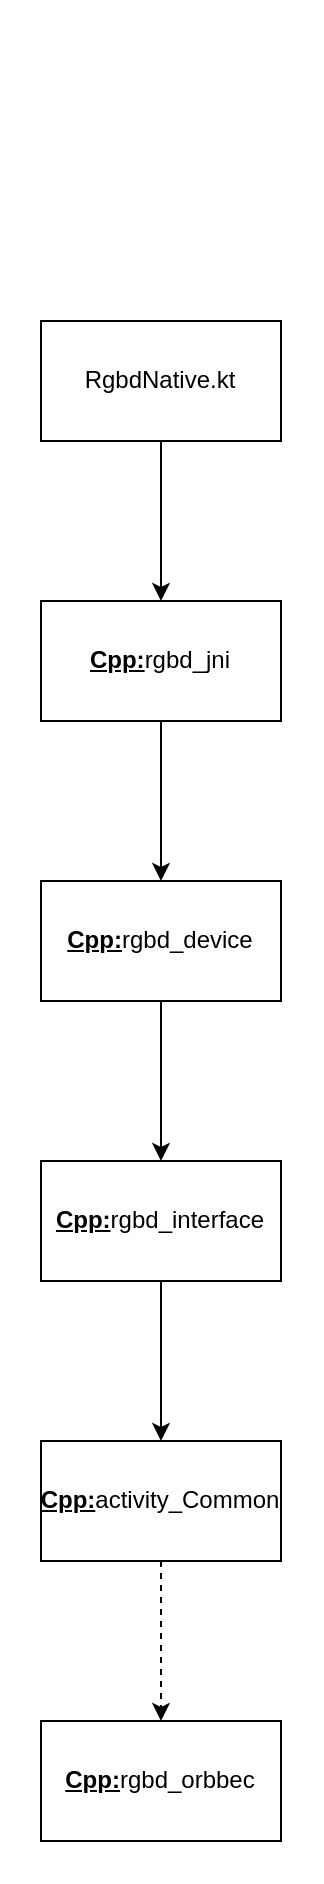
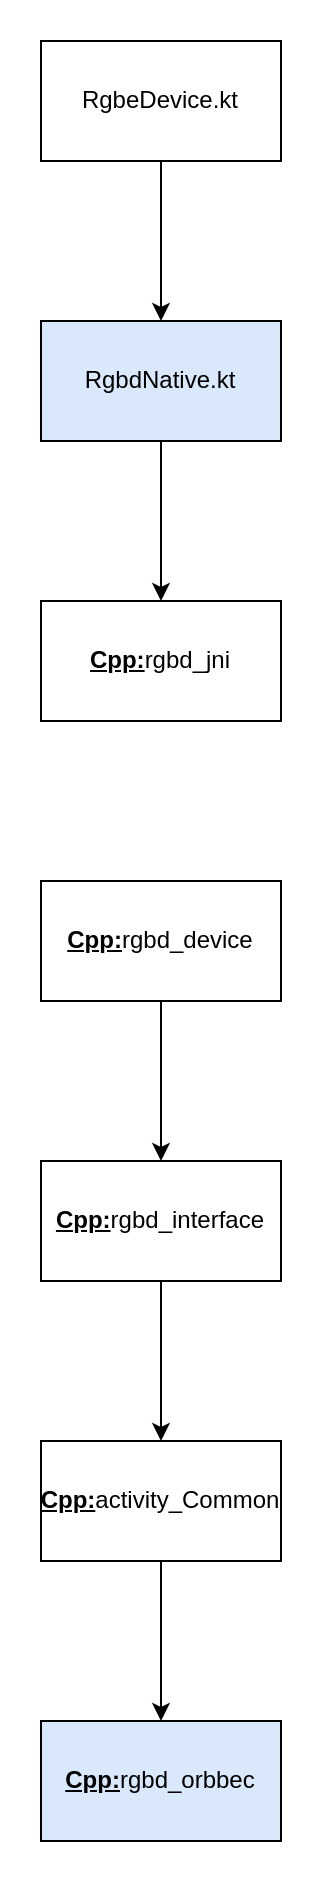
node "RgbeDevice.kt": added
edge "RgbeDevice.kt" -> "RgbdNative.kt": added
node "RgbdNative.kt": fillcolor #ffffff -> #dae8fc
edge "Cpp:rgbd_jni" -> "Cpp:rgbd_device": removed
edge "Cpp:activity_Common" -> "Cpp:rgbd_orbbec": style dashed -> solid
node "Cpp:rgbd_orbbec": fillcolor #ffffff -> #dae8fc
